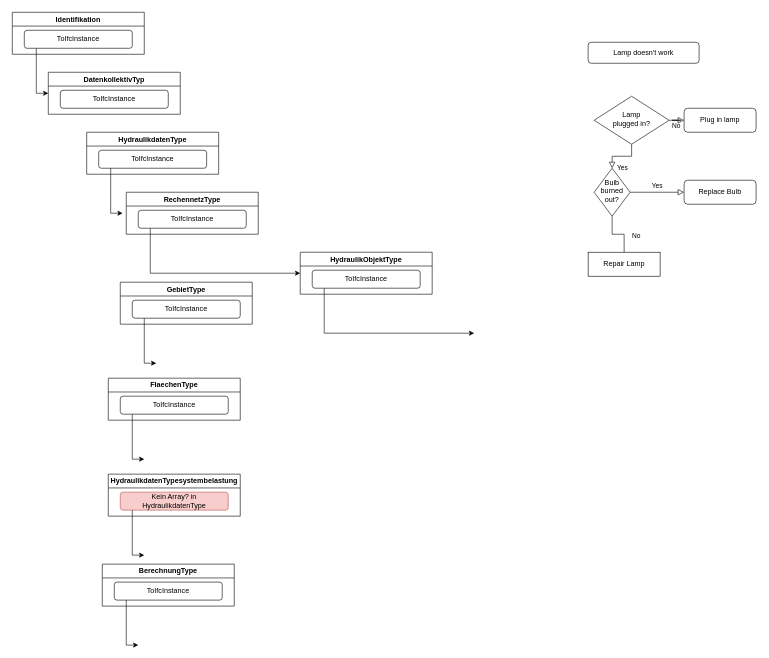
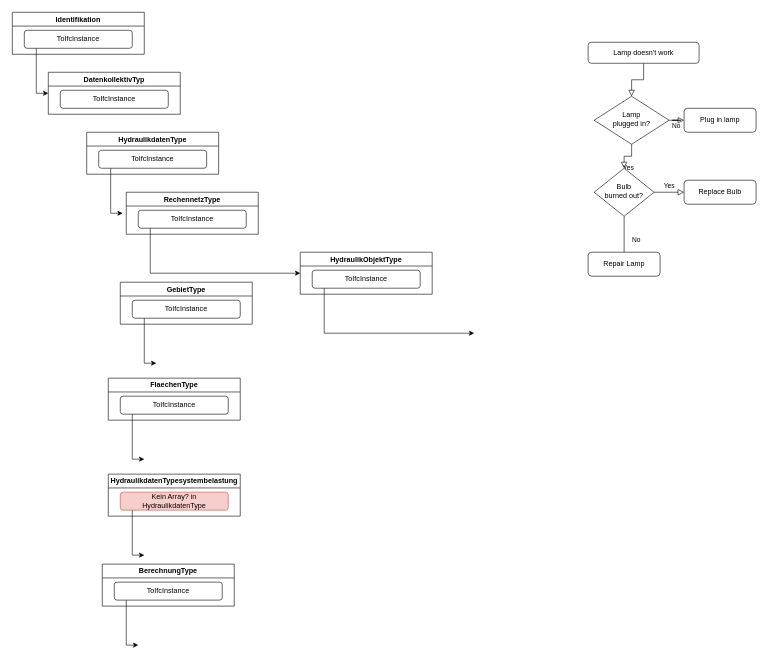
edge "Lamp doesn't work" -> "Lamp plugged in?": added
node "Bulb burned out?": size 36x48 -> 60x48
node "Repair Lamp": shape rectangle -> rounded rectangle
